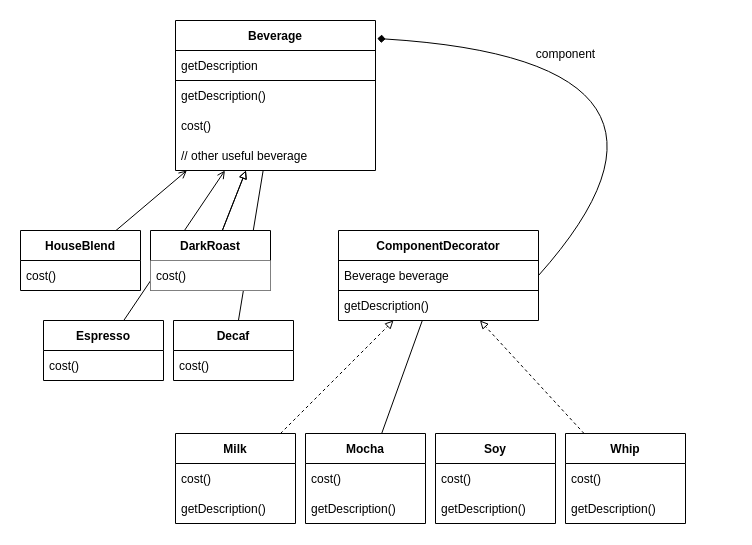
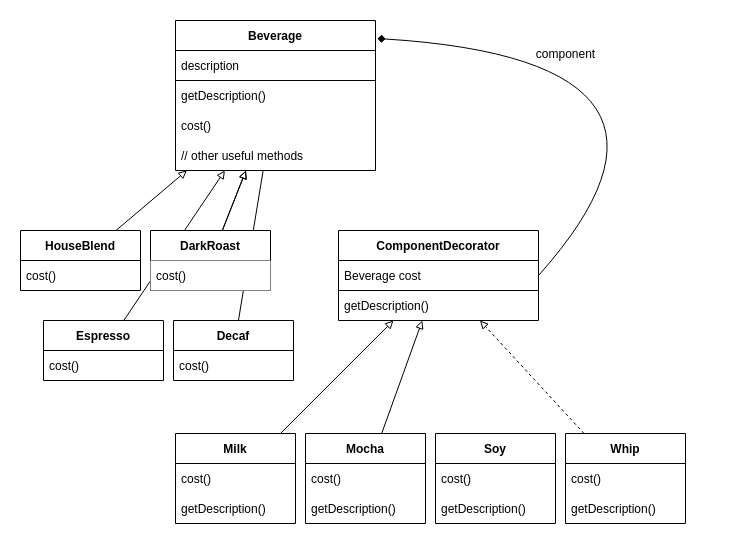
node "getDescription": label "getDescription" -> "description"
node "// other useful beverage": label "// other useful beverage" -> "// other useful methods"
edge "HouseBlend" -> "Beverage": arrowhead open -> block
edge "Espresso" -> "Beverage": arrowhead open -> block
node "Beverage beverage": label "Beverage beverage" -> "Beverage cost"
edge "ComponentDecorator" -- "Mocha": arrowhead none -> block
edge "Milk" -> "ComponentDecorator": style dashed -> solid
